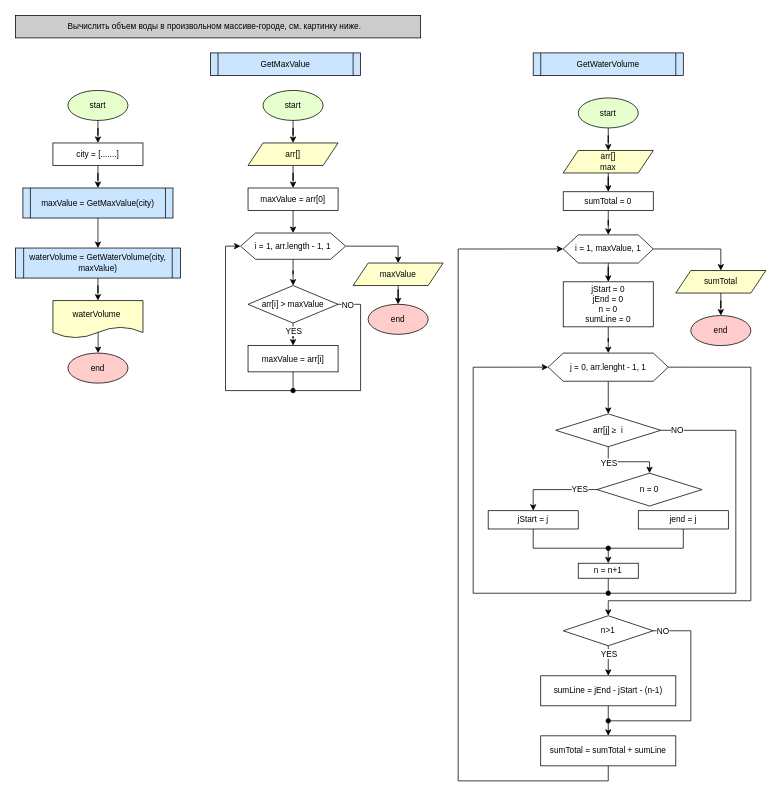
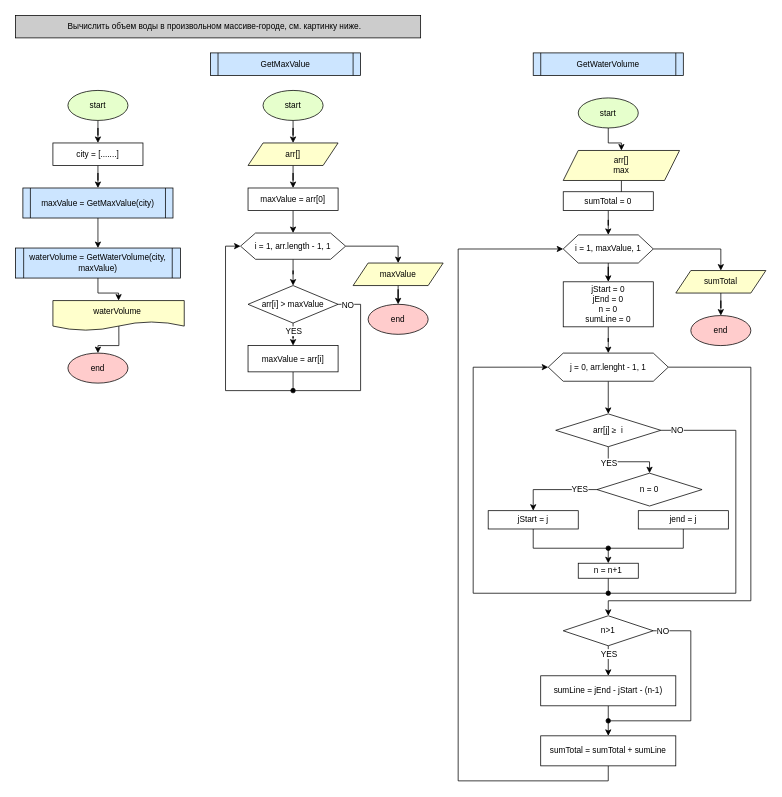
node "arr[] max": size 90x23 -> 116x30
node "waterVolume": size 90x38 -> 131x30
